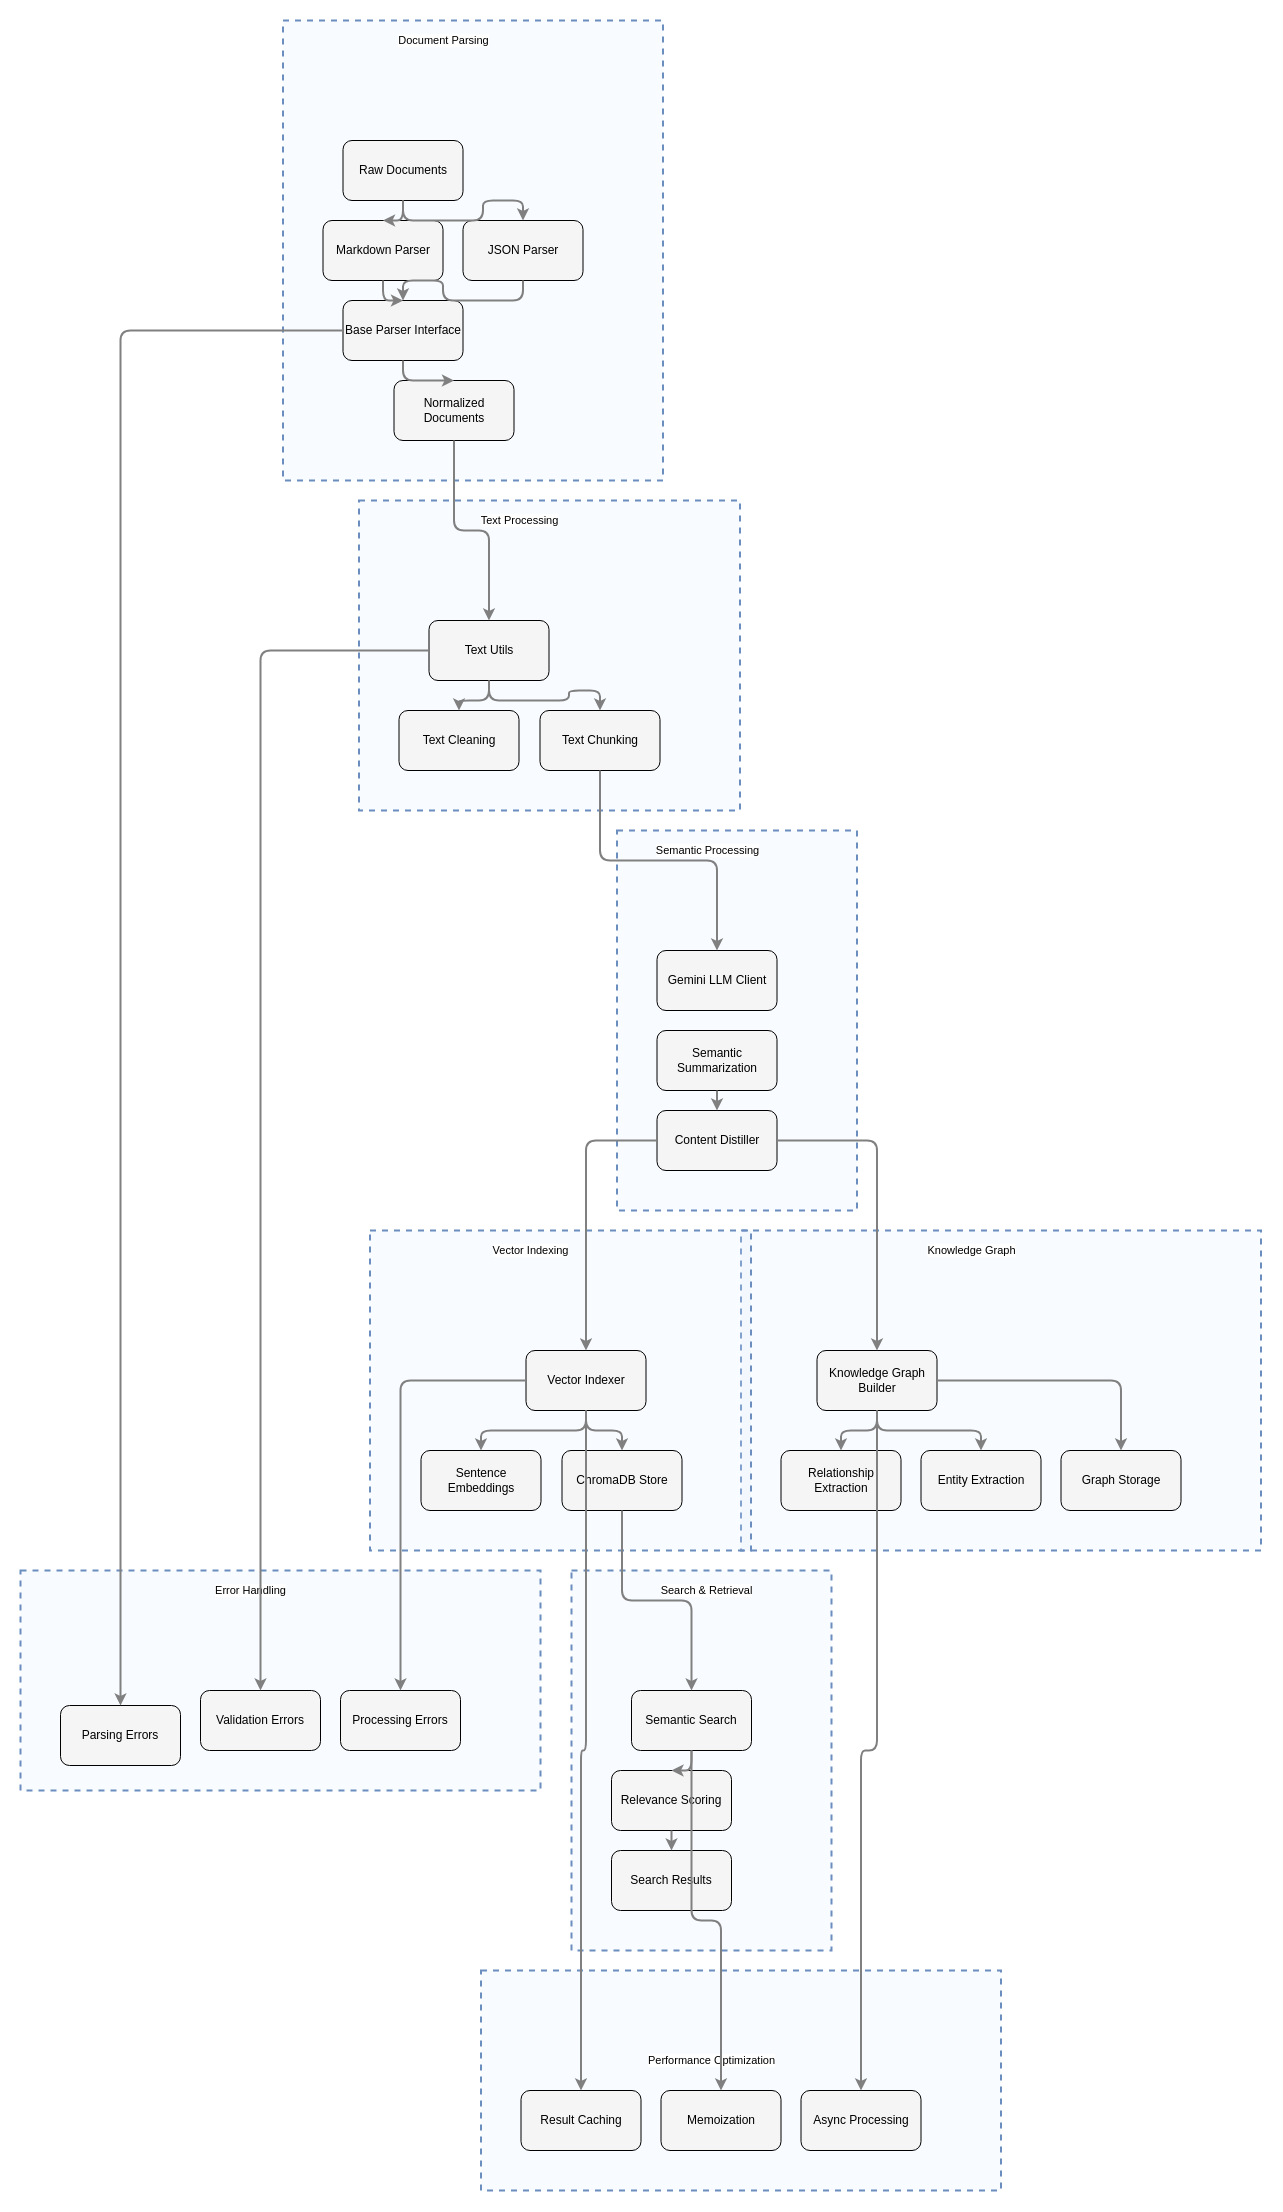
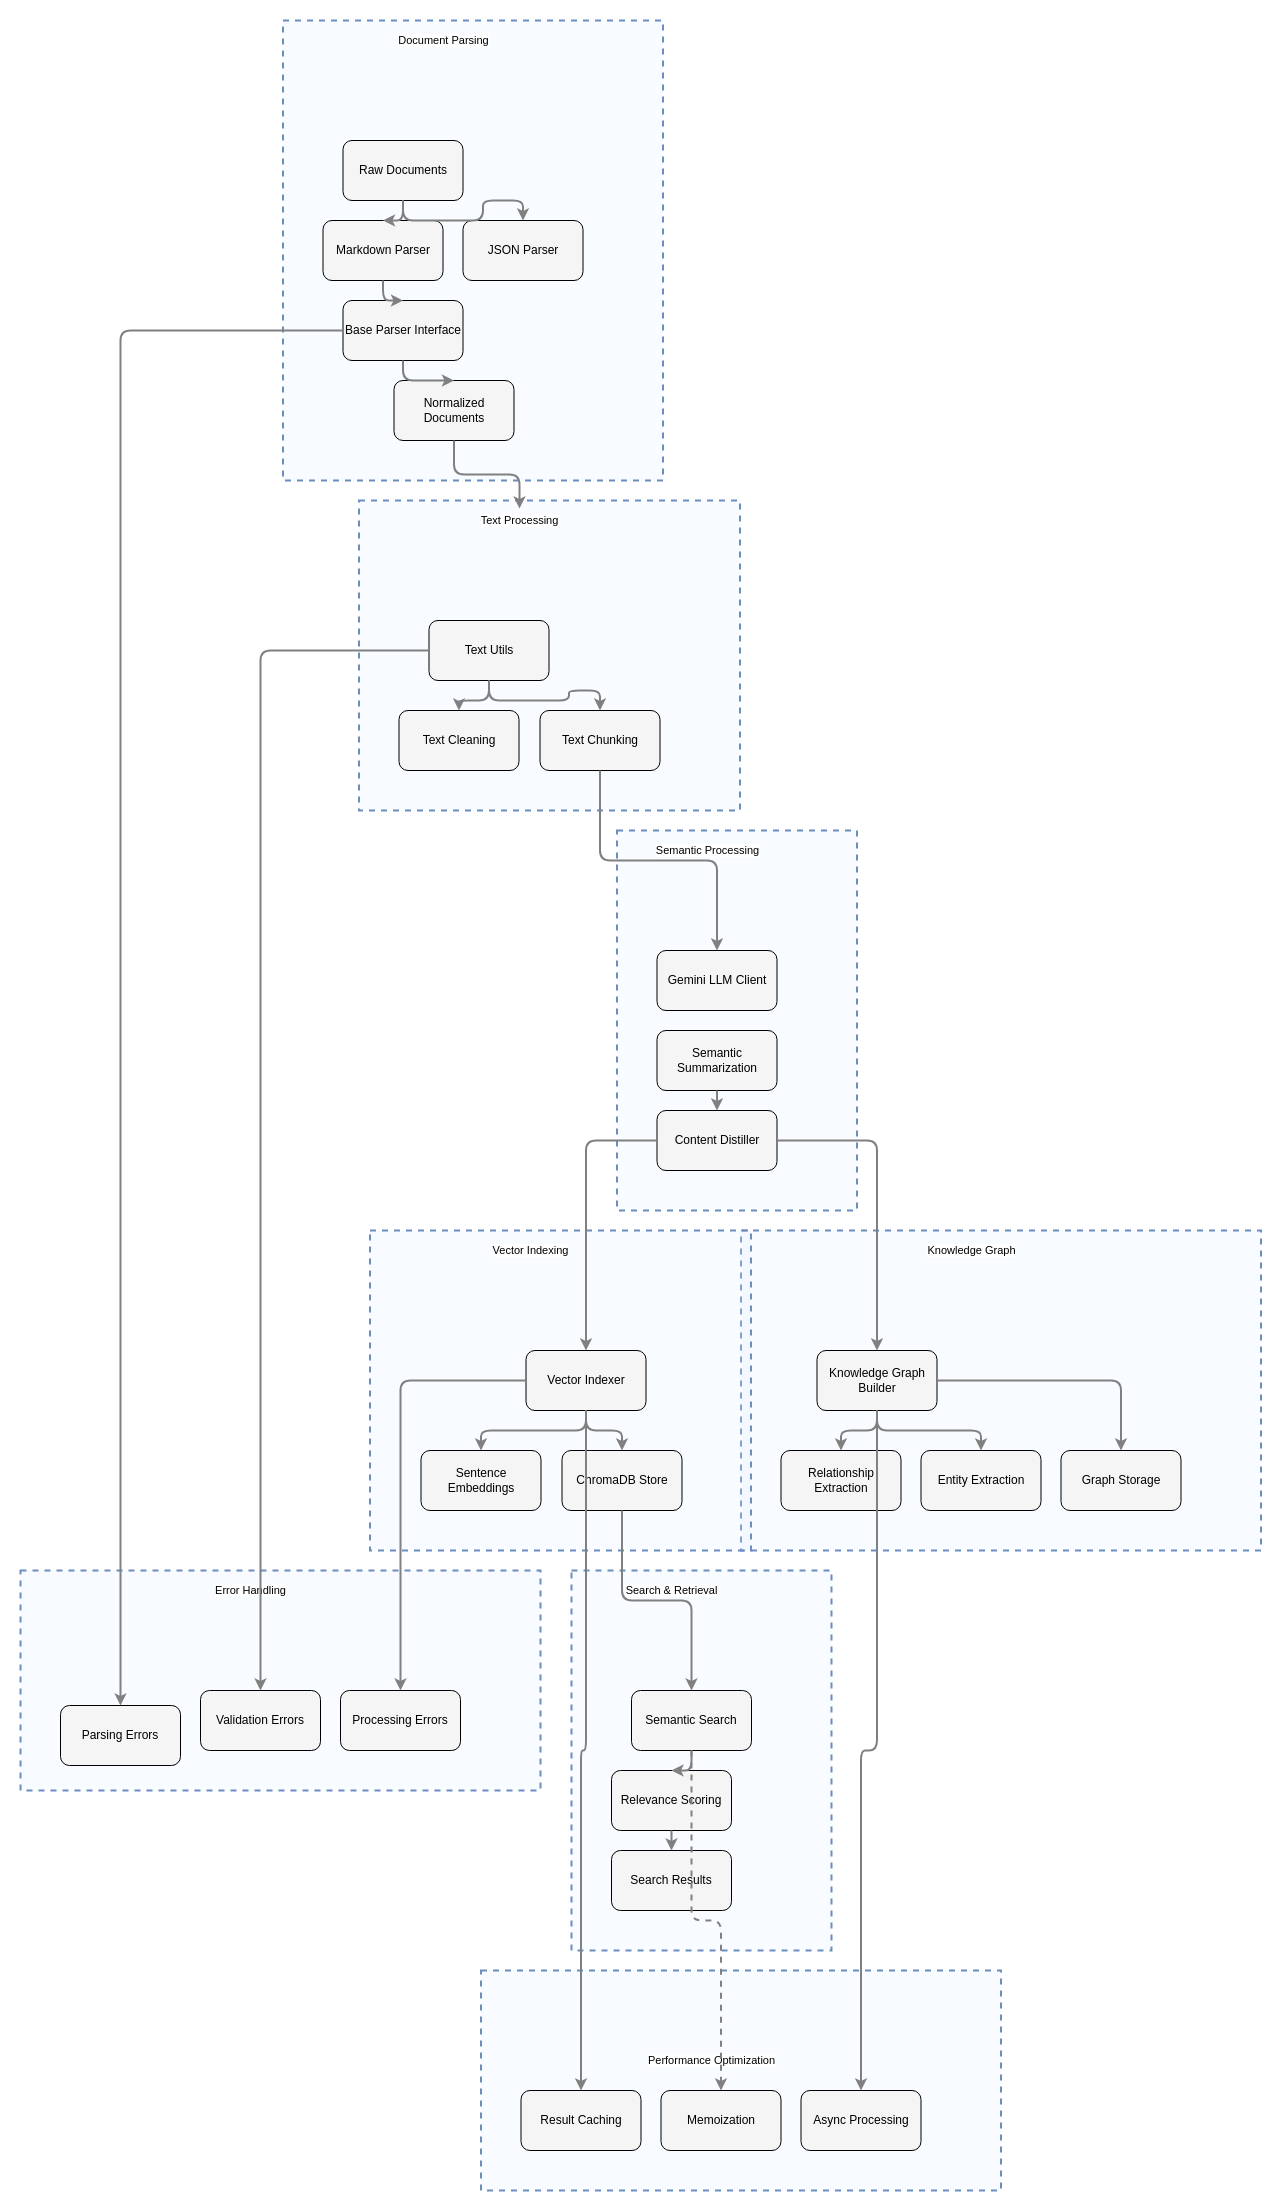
edge "JSON Parser" -> "Base Parser Interface": removed
edge "Normalized Documents" -> "Text Utils": now "Normalized Documents" -> "Text Processing"
node "Search & Retrieval": moved (707, 1591) -> (672, 1591)
edge "Semantic Search" -> "Memoization": style solid -> dashed
